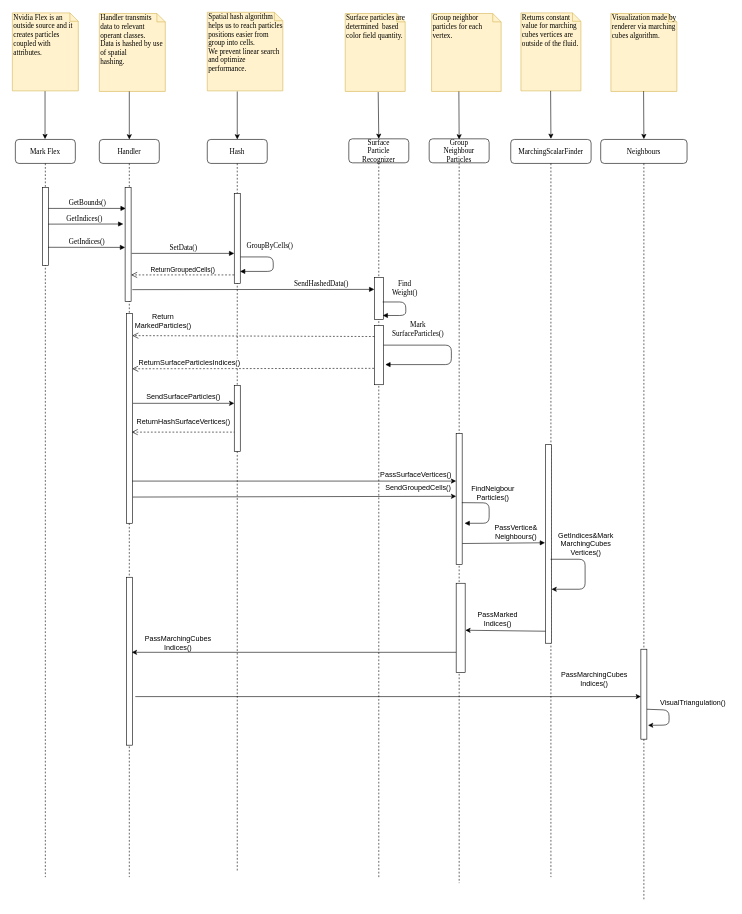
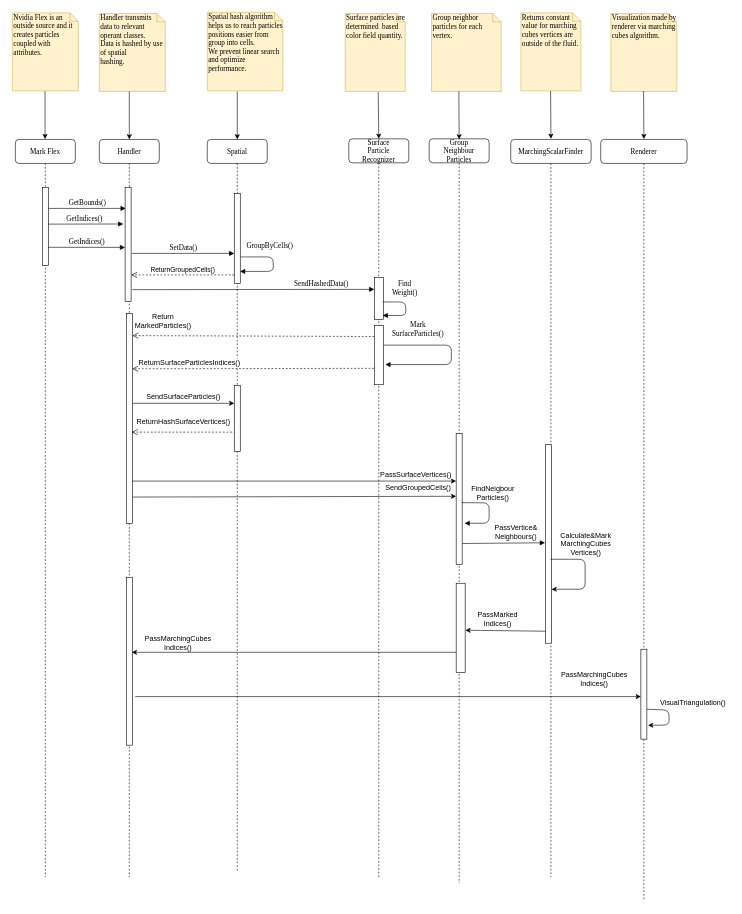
node "Hash": label "Hash" -> "Spatial"
node "Neighbours": label "Neighbours" -> "Renderer"
node "GetIndices&Mark MarchingCubes Vertices()": label "GetIndices&Mark MarchingCubes Vertices()" -> "Calculate&Mark MarchingCubes Vertices()"
